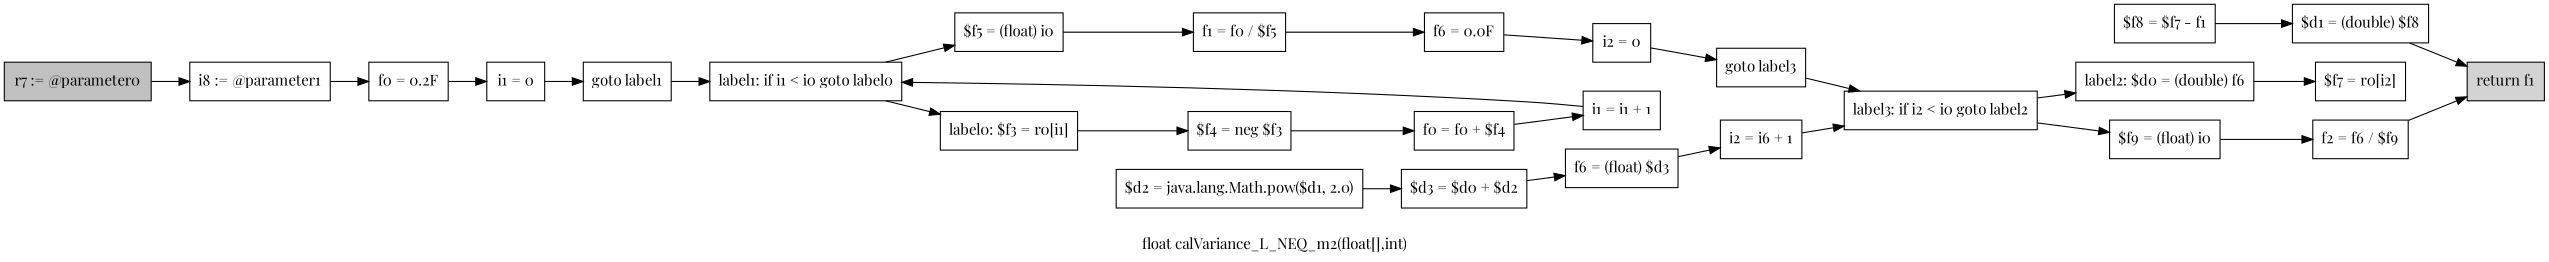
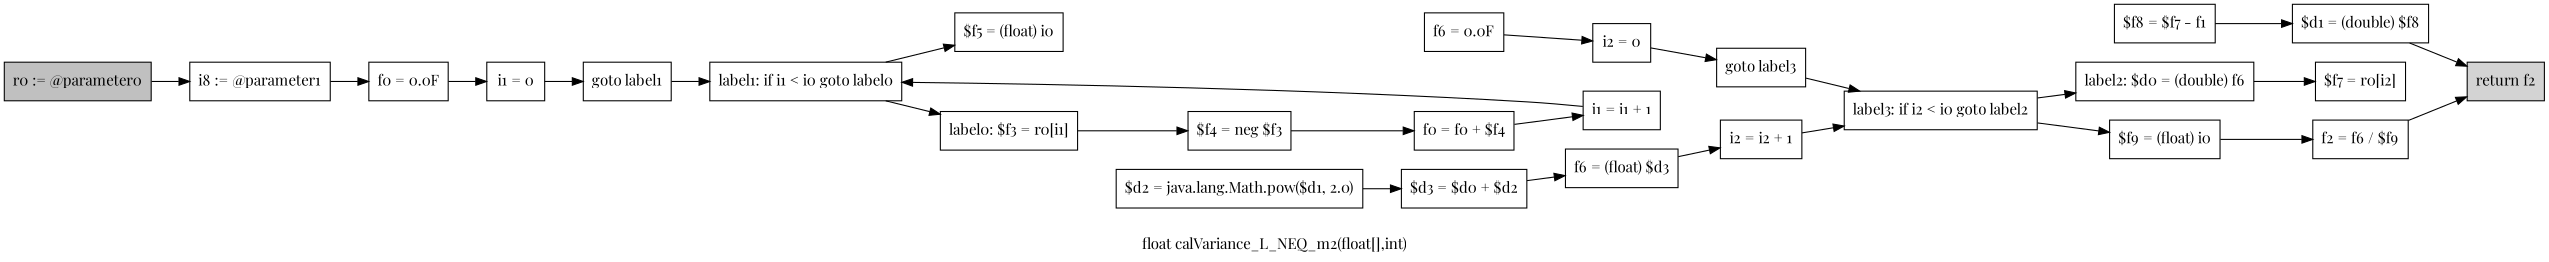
node "f1 = f0 / $f5": removed
node "r7 := @parameter0": label "r7 := @parameter0" -> "r0 := @parameter0"
node "f0 = 0.2F": label "f0 = 0.2F" -> "f0 = 0.0F"
node "return f1": label "return f1" -> "return f2"
node "i2 = i6 + 1": label "i2 = i6 + 1" -> "i2 = i2 + 1"
